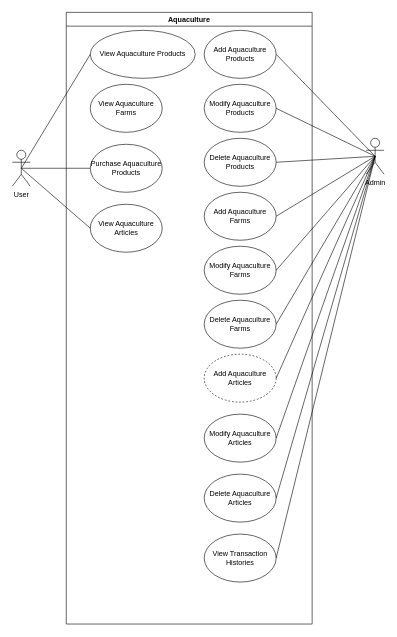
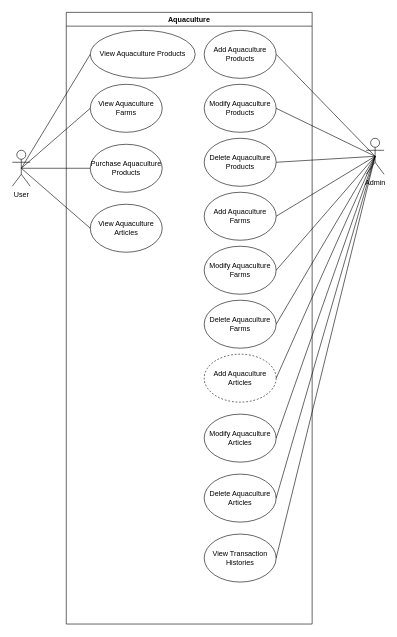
edge "View Aquaculture Farms" -- "User": added
